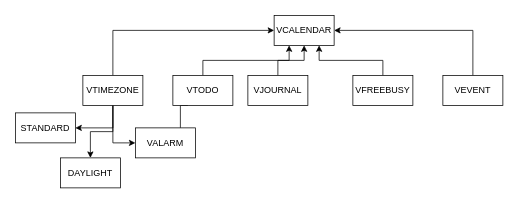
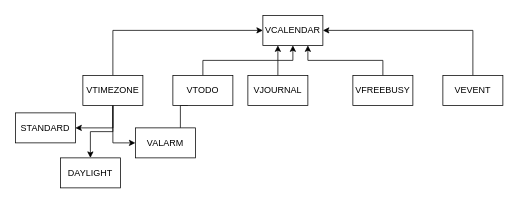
node "VCALENDAR": moved (304, 30) -> (293, 30)
